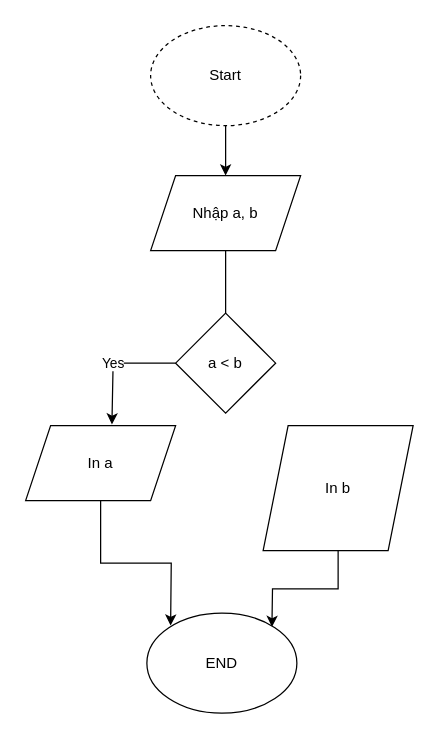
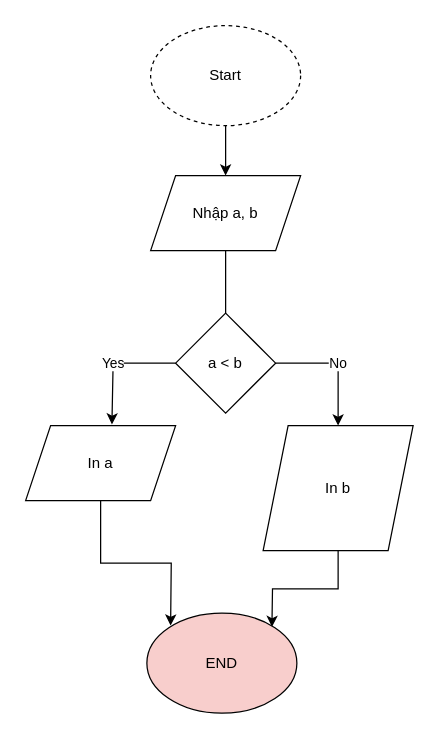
edge "a < b" -> "In b": added, label "No"
node "END": fillcolor #ffffff -> #f8cecc
